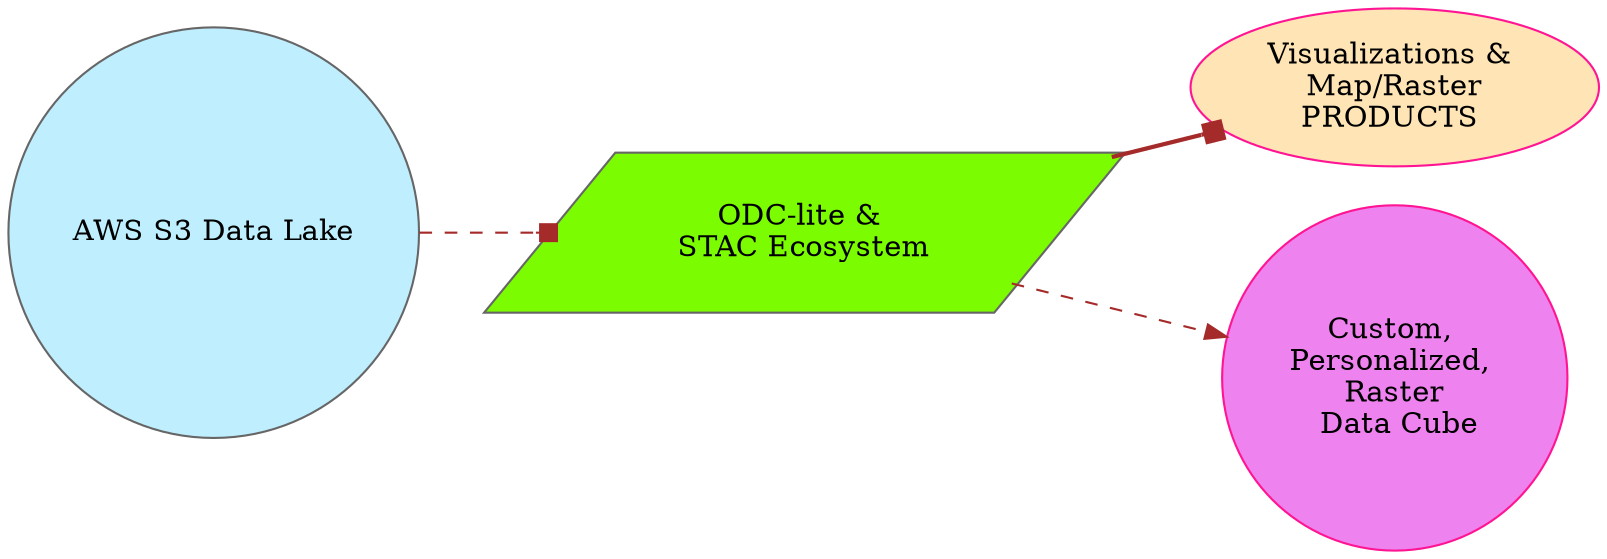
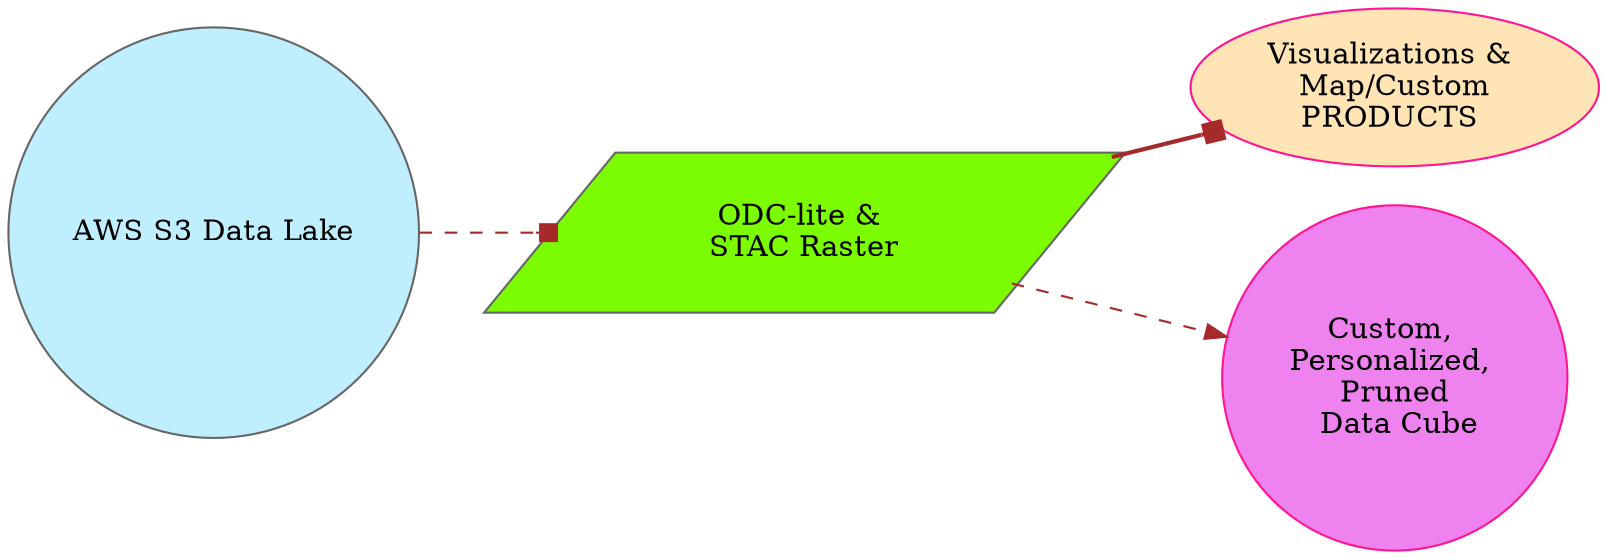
node "Visualizations & Map/Raster PRODUCTS": label "Visualizations & Map/Raster PRODUCTS" -> "Visualizations & Map/Custom PRODUCTS"
node "ODC-lite & STAC Ecosystem": label "ODC-lite & STAC Ecosystem" -> "ODC-lite & STAC Raster"
node "Custom, Personalized, Raster Data Cube": label "Custom, Personalized, Raster Data Cube" -> "Custom, Personalized, Pruned Data Cube"
